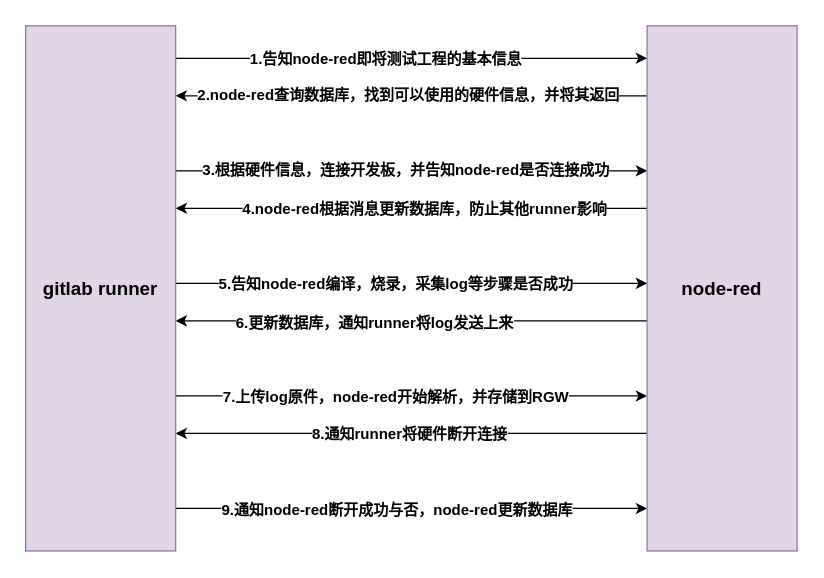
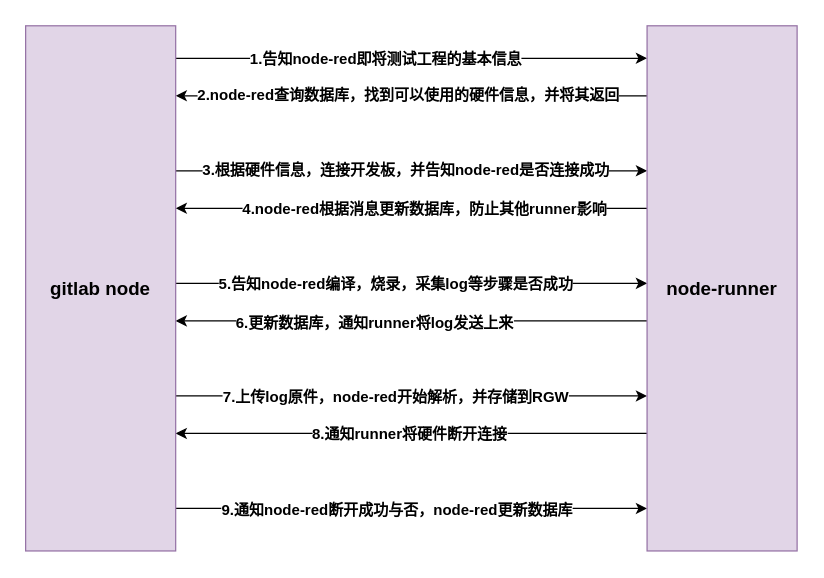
node "gitlab runner": label "gitlab runner" -> "gitlab node"
node "node-red": label "node-red" -> "node-runner"
